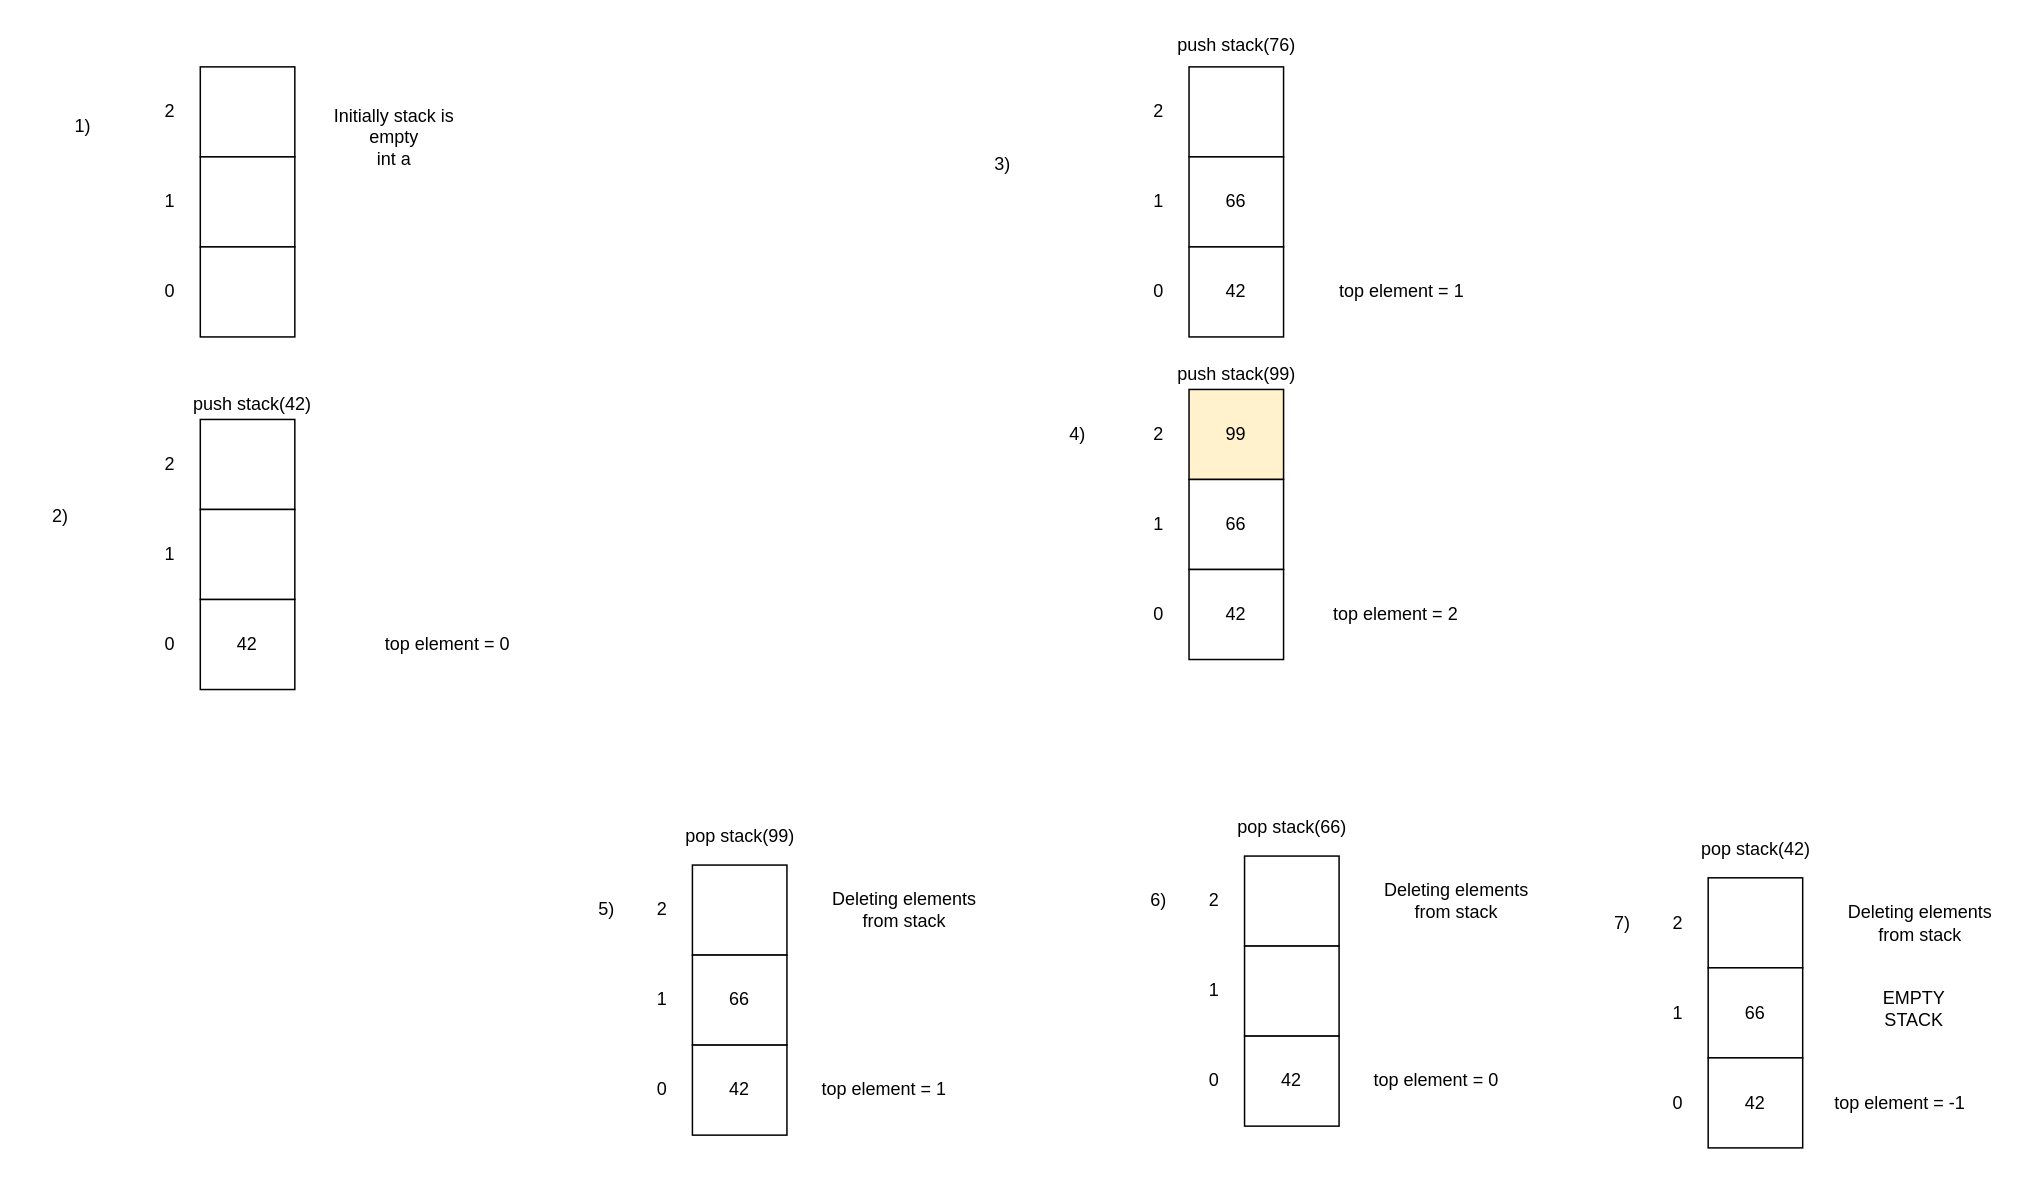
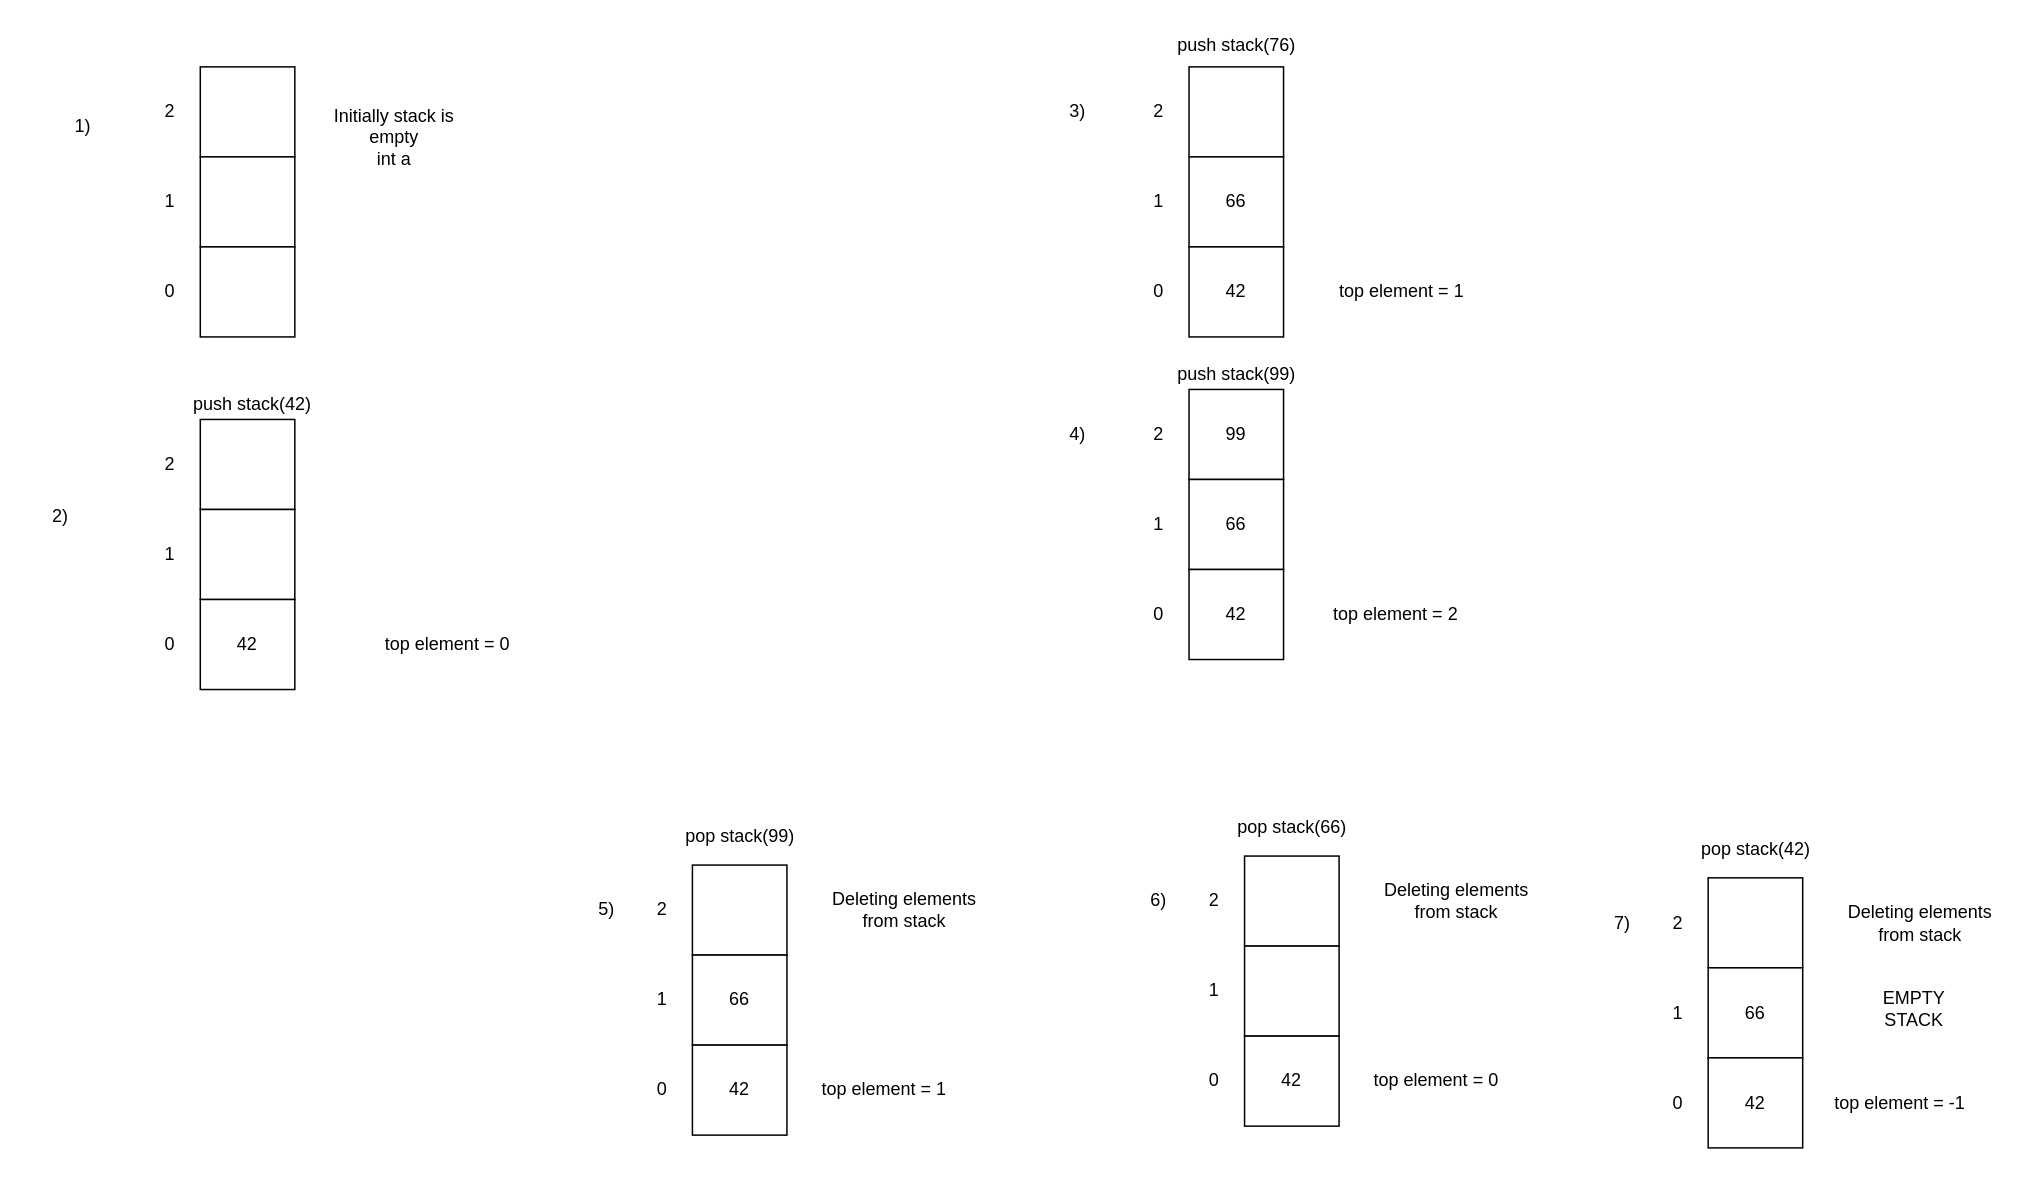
node "3)": moved (1003, 164) -> (1078, 112)
node "99": fillcolor #fff2cc -> #ffffff
